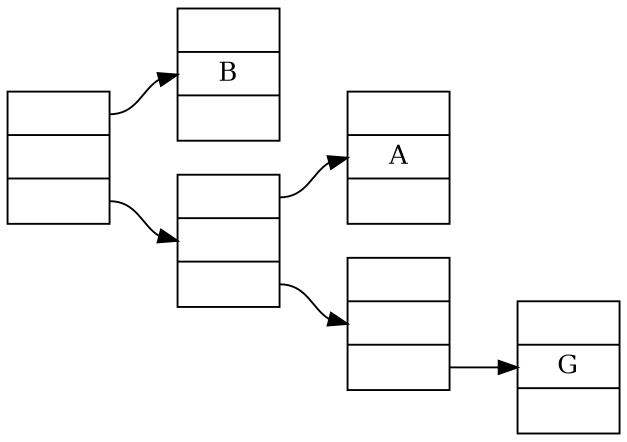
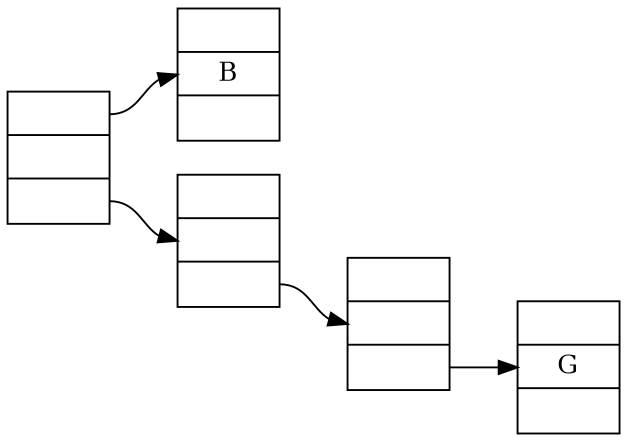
node "A": removed
